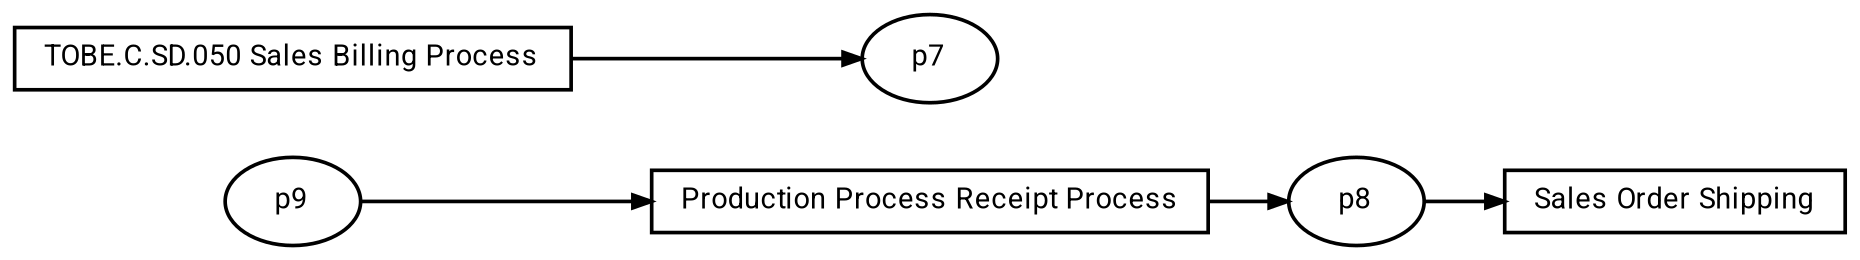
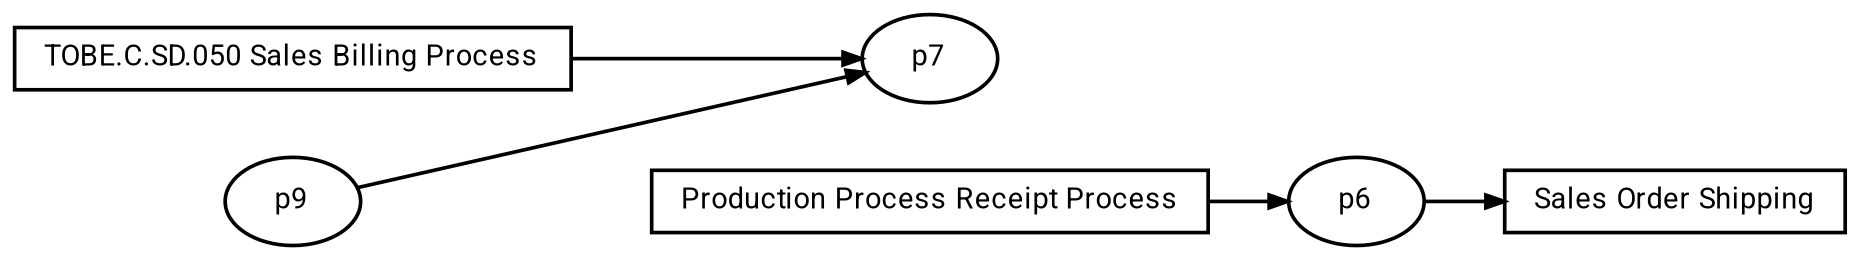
edge "p9" -> "Production Process Receipt Process": now "p9" -> "p7"
node "p8": label "p8" -> "p6"
